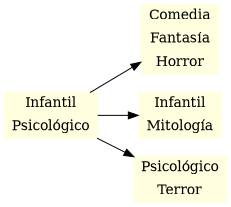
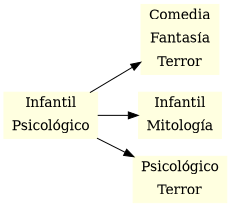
node "Comedia": text "Horror" -> "Terror"
